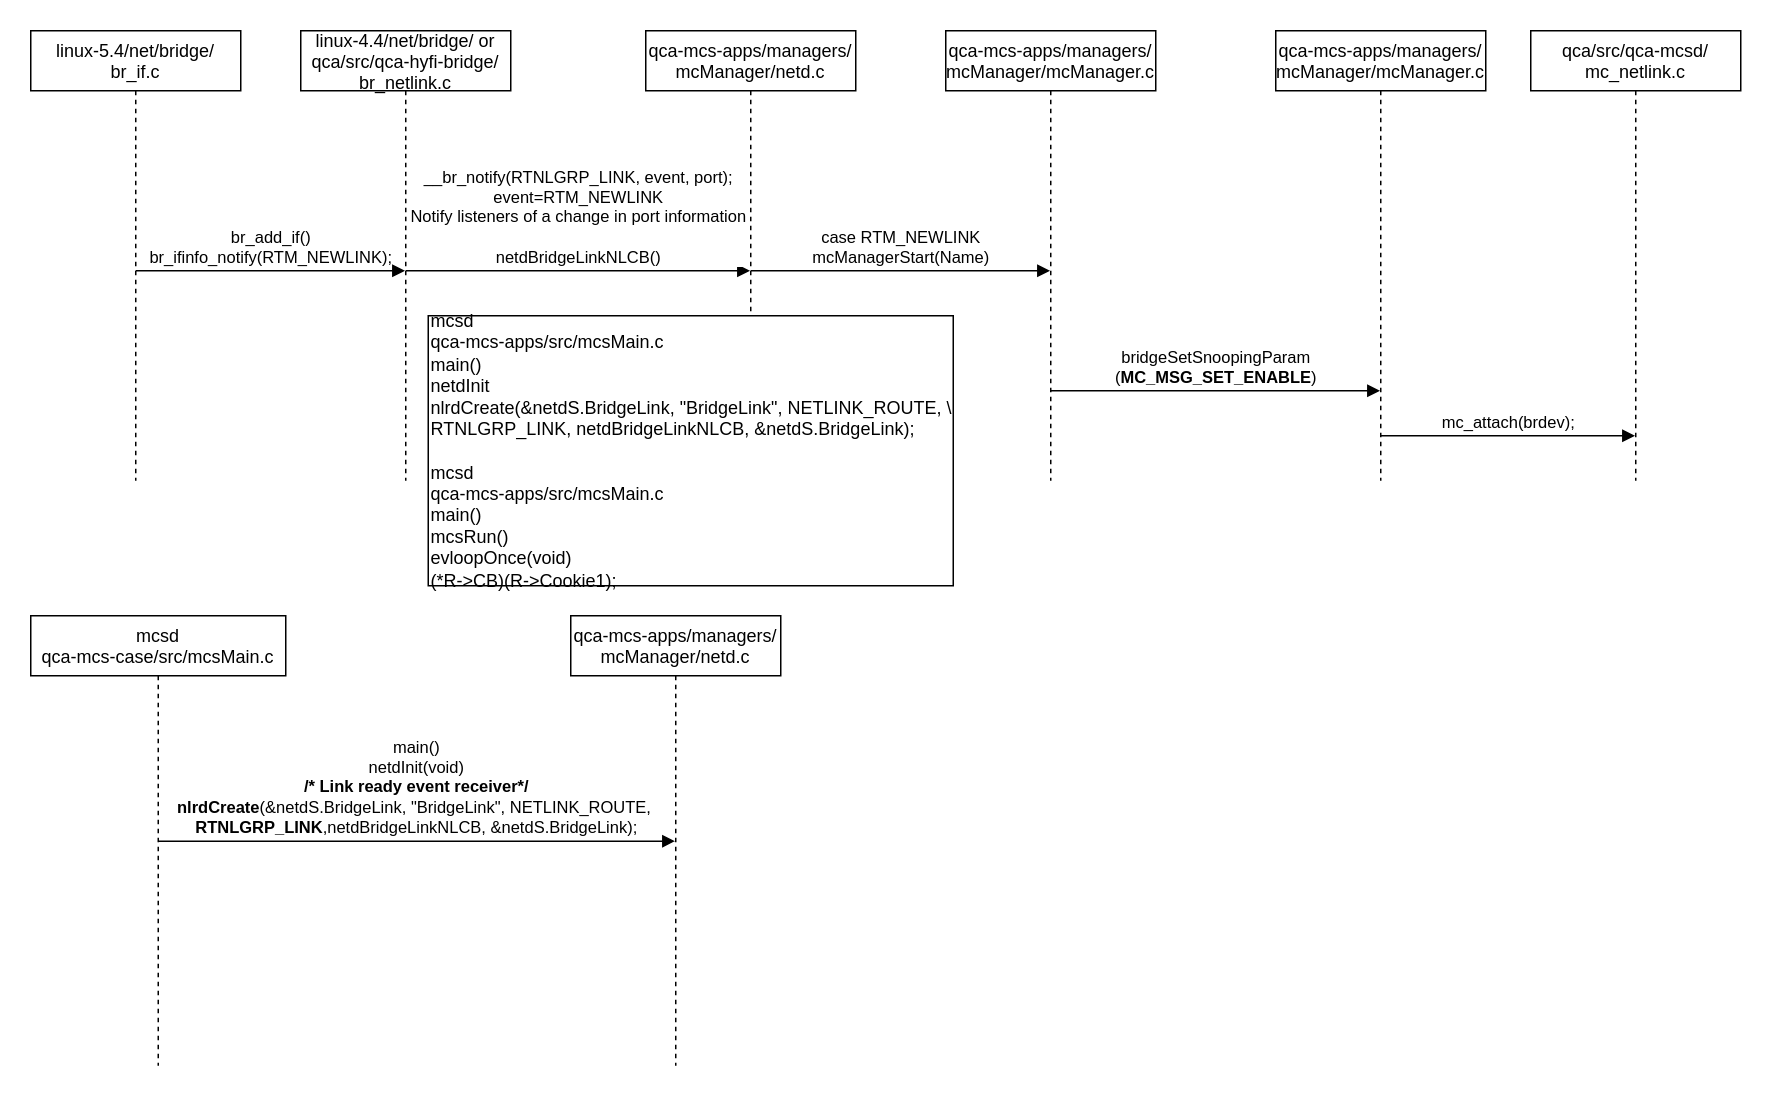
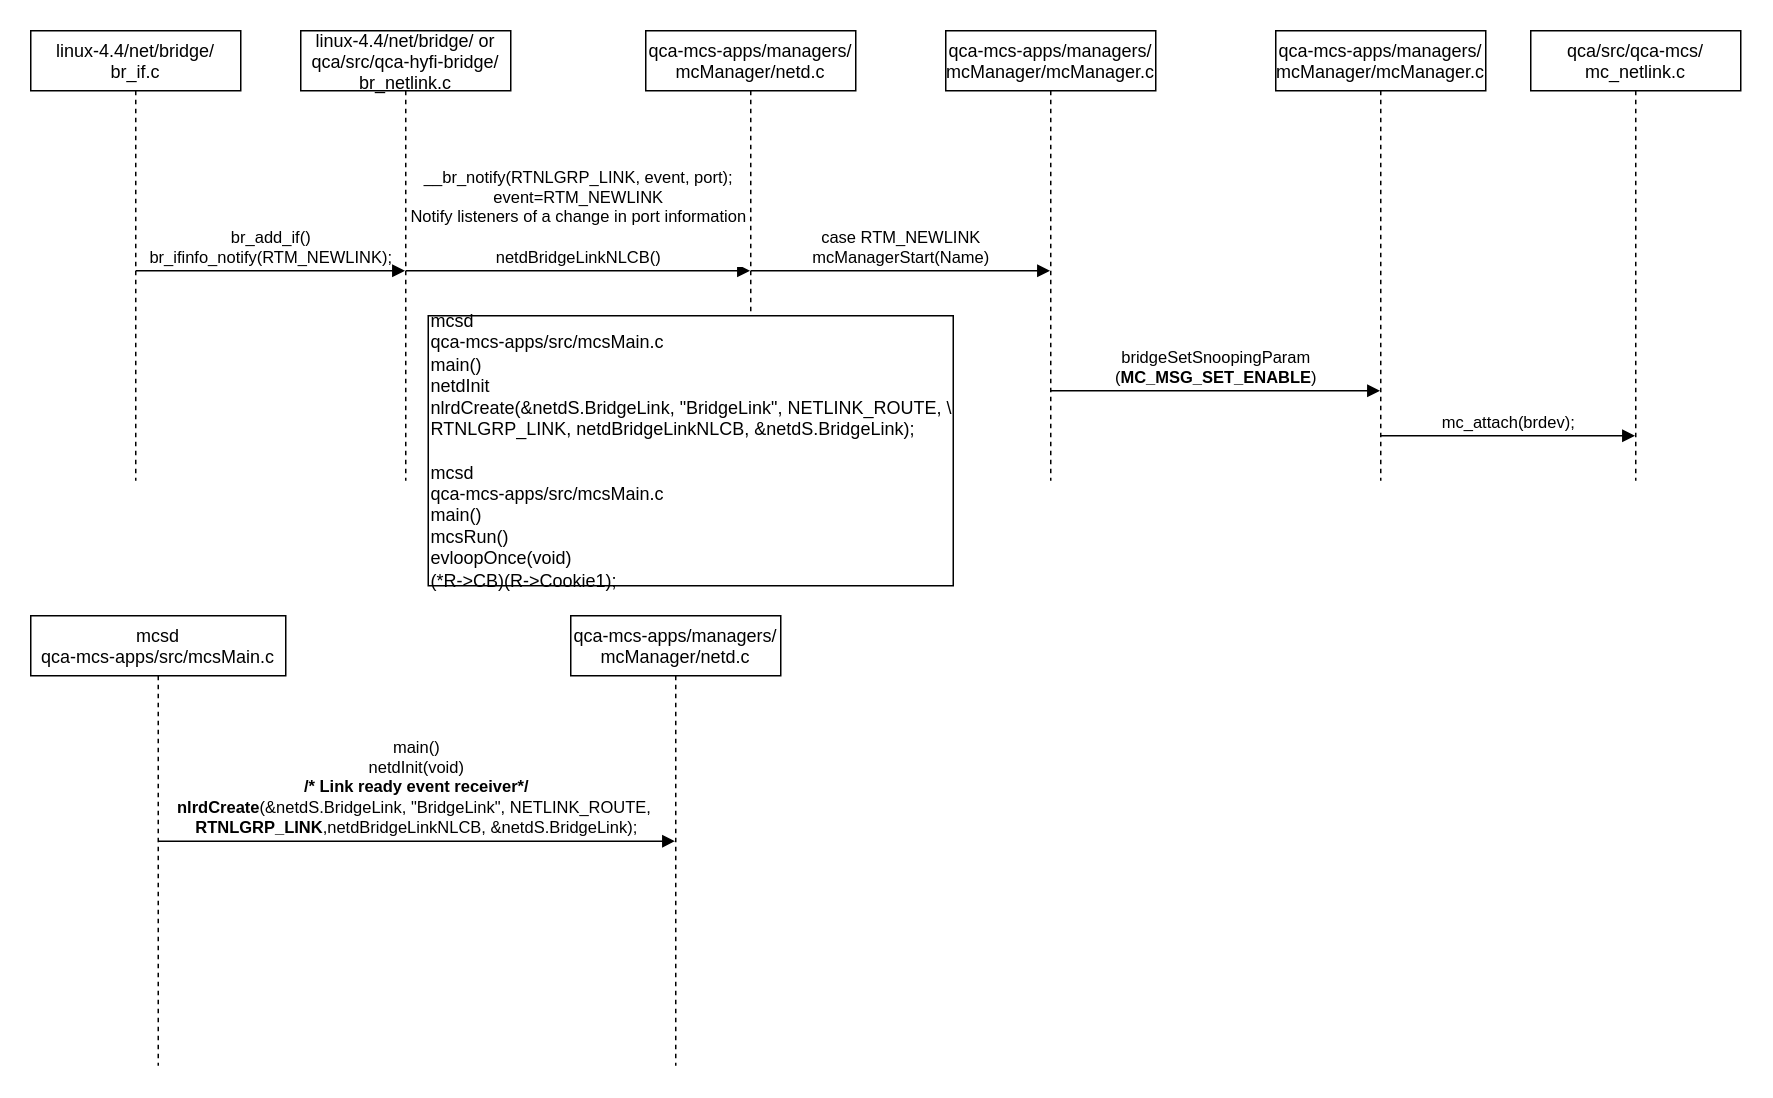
node "linux-5.4/net/bridge/ br_if.c": label "linux-5.4/net/bridge/ br_if.c" -> "linux-4.4/net/bridge/ br_if.c"
node "qca/src/qca-mcsd/ mc_netlink.c": label "qca/src/qca-mcsd/ mc_netlink.c" -> "qca/src/qca-mcs/ mc_netlink.c"
node "mcsd qca-mcs-case/src/mcsMain.c": label "mcsd qca-mcs-case/src/mcsMain.c" -> "mcsd qca-mcs-apps/src/mcsMain.c"
